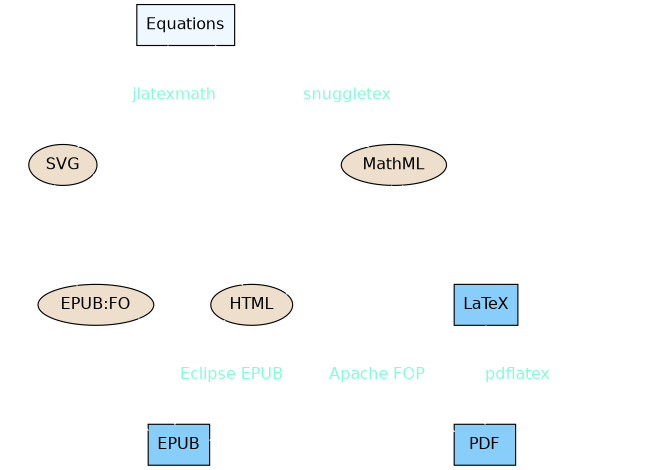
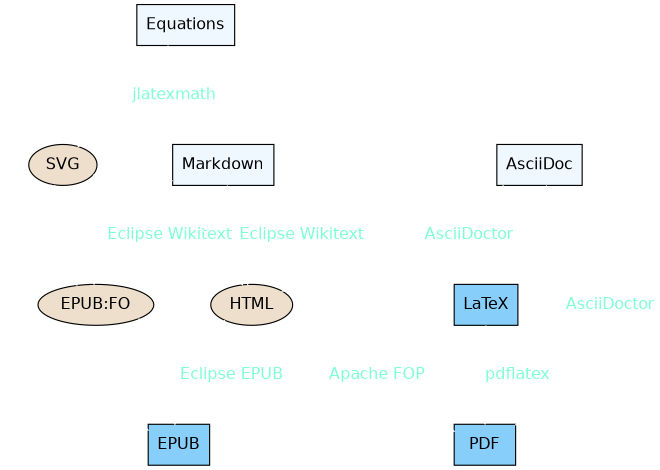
node "Markdown": added
node "MathML": removed
node "AsciiDoc": added
